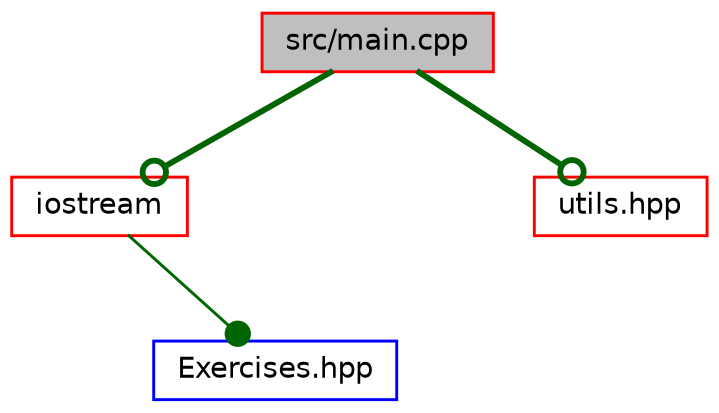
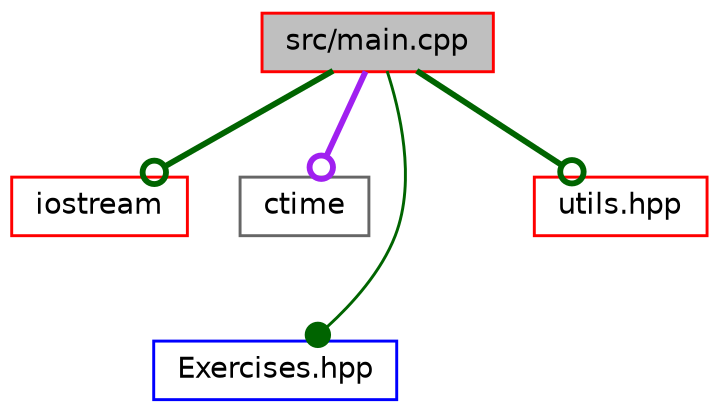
node "ctime": added
edge "iostream" -> "Exercises.hpp": now "src/main.cpp" -> "Exercises.hpp"
